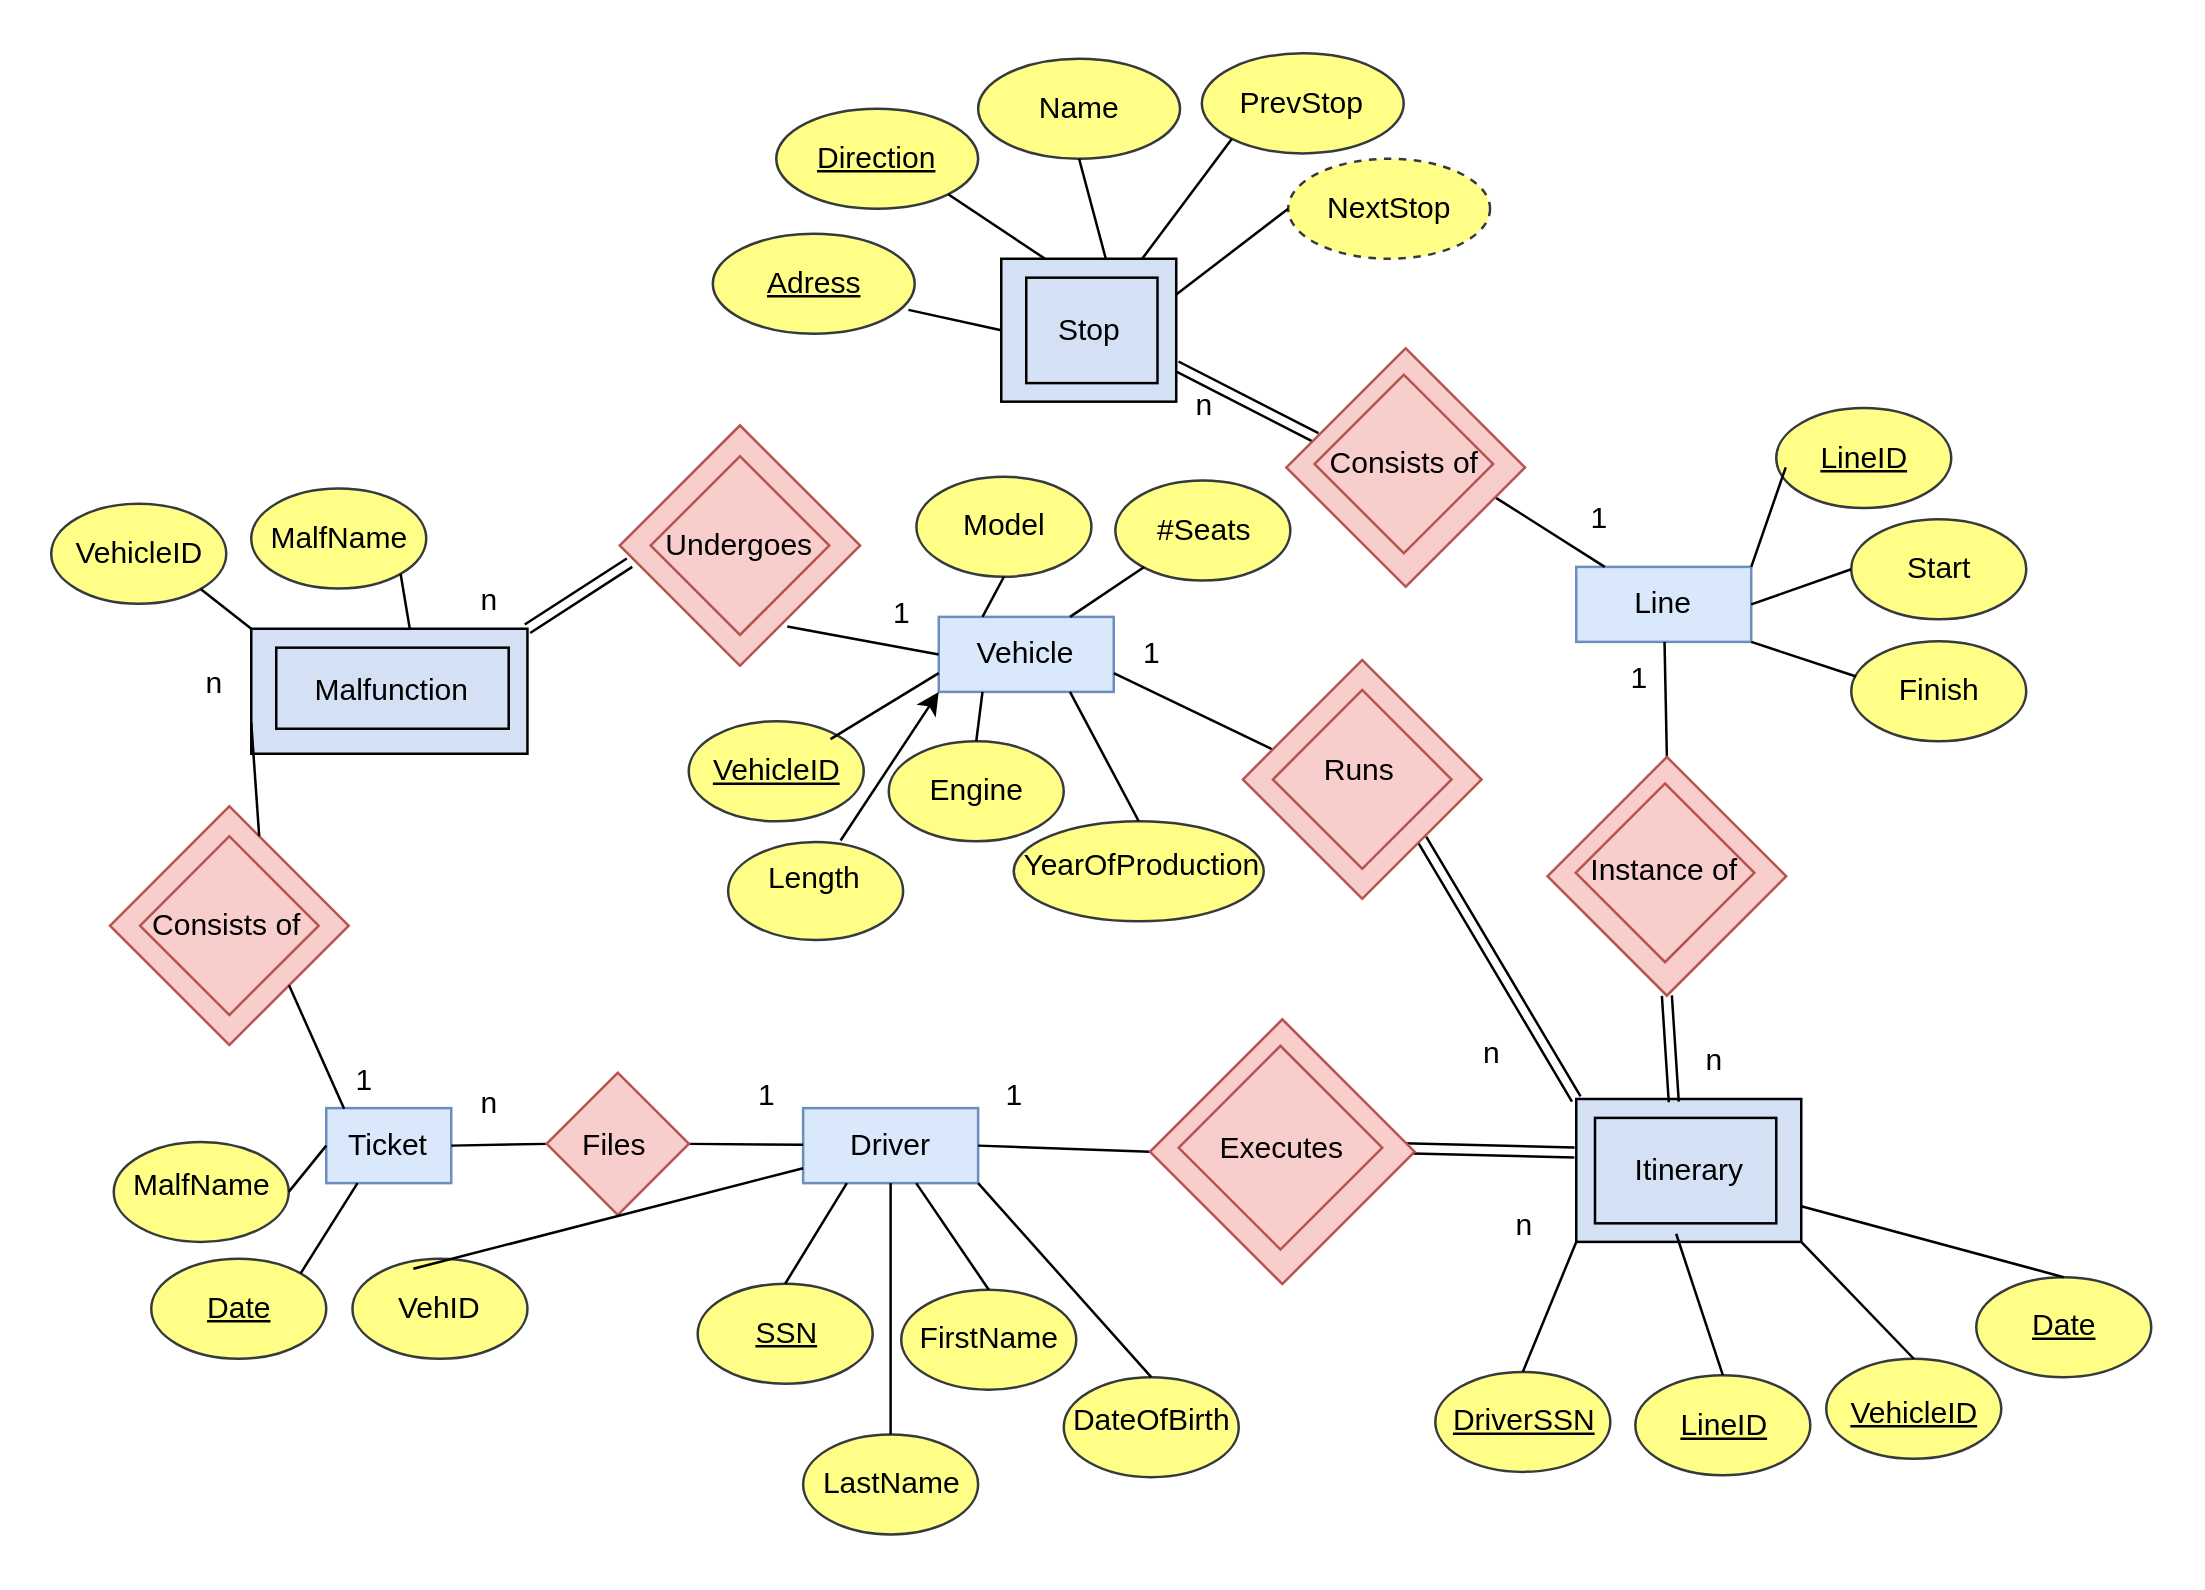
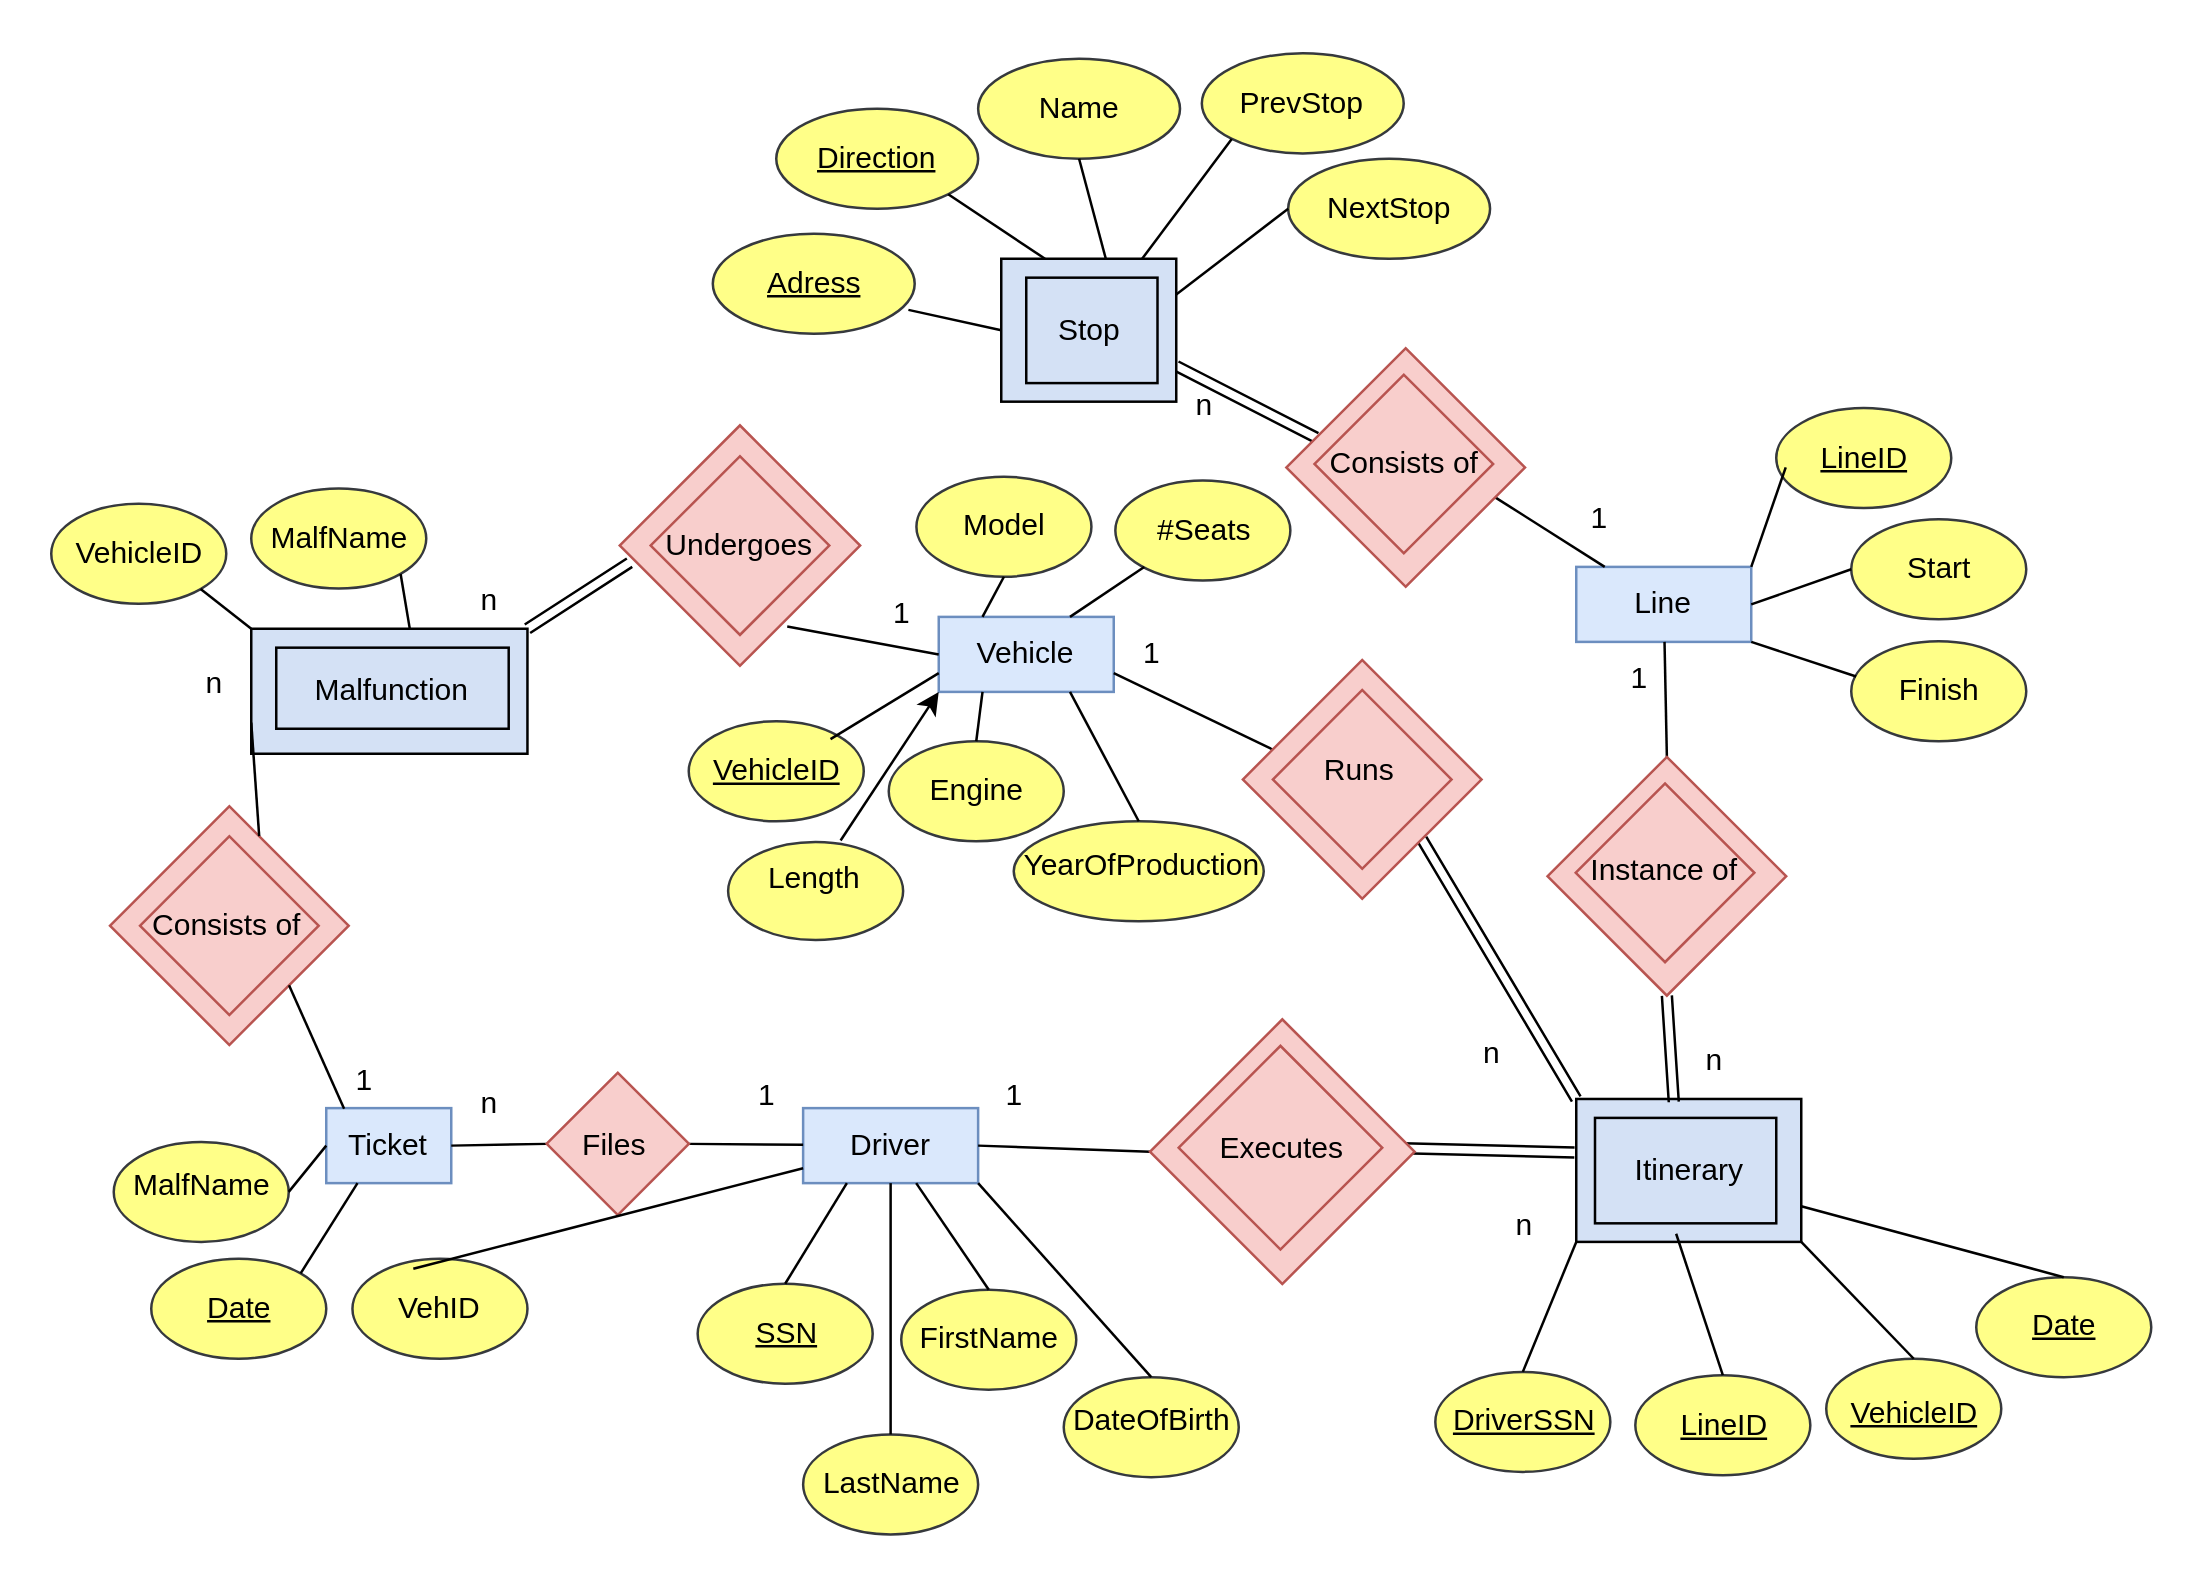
node "NextStop": style dashed -> solid
